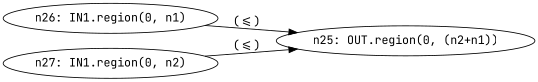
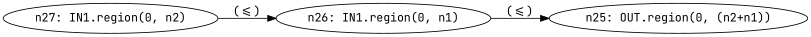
edge "n27: IN1.region(0, n2)" -> "n25: OUT.region(0, (n2+n1))": now "n27: IN1.region(0, n2)" -> "n26: IN1.region(0, n1)"
